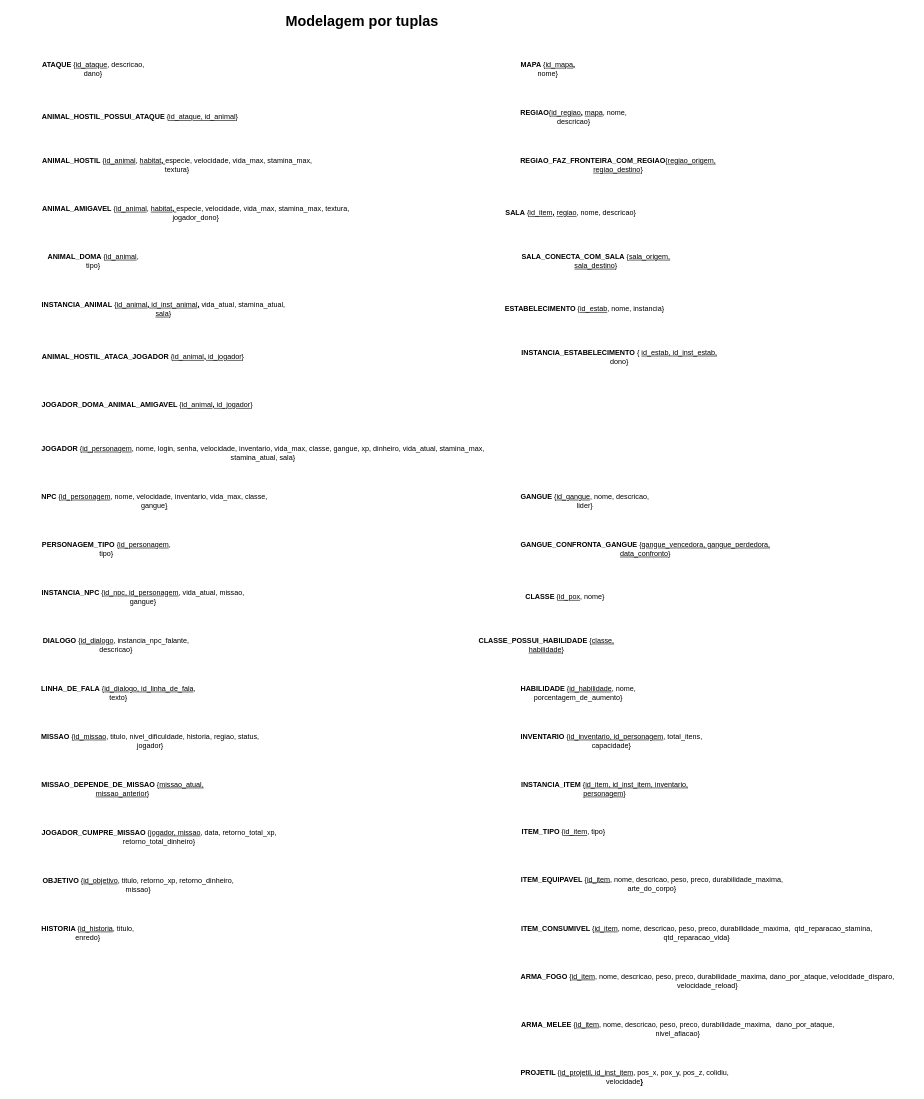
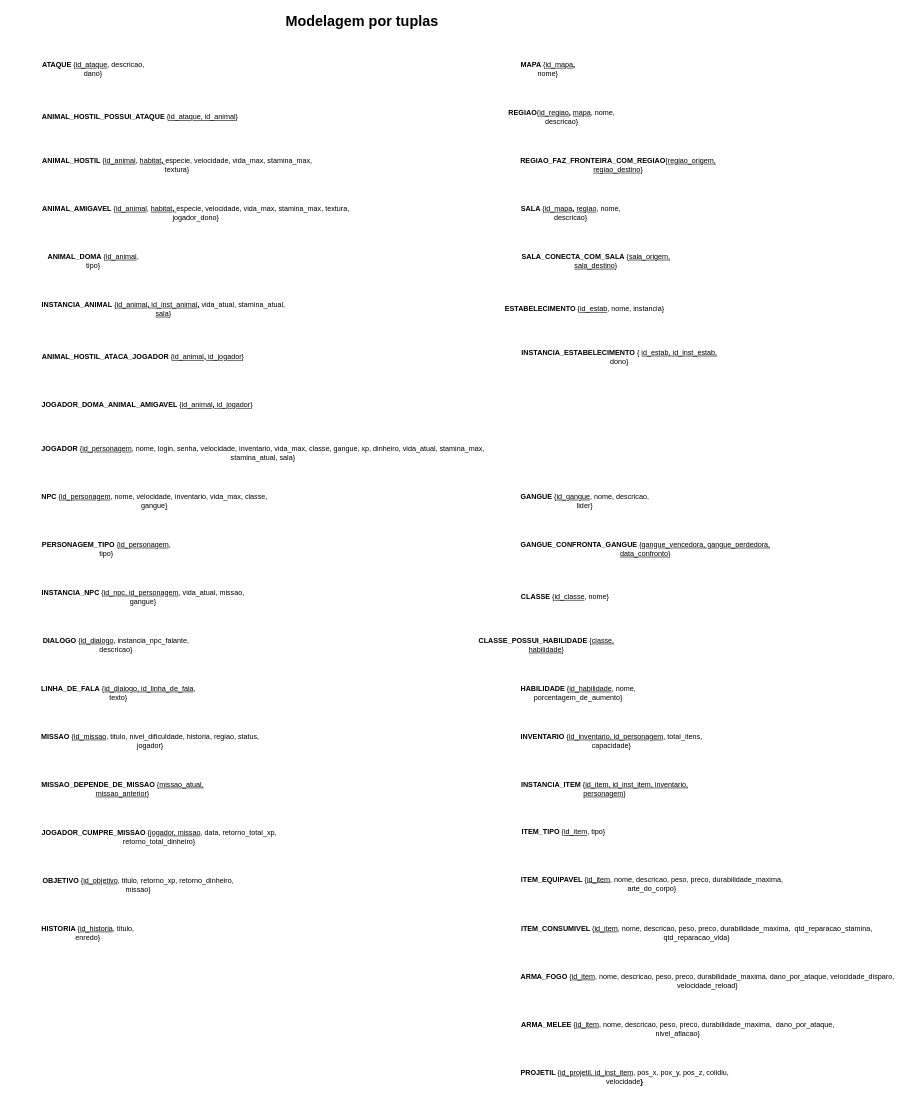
node "REGIAO{id_regiao, mapa, nome, descricao}": moved (574, 117) -> (562, 117)
node "SALA {id_item, regiao, nome, descricao}": label "SALA {id_item, regiao, nome, descricao}" -> "SALA {id_mapa, regiao, nome, descricao}"
node "CLASSE {id_pox, nome}": label "CLASSE {id_pox, nome}" -> "CLASSE {id_classe, nome}"
